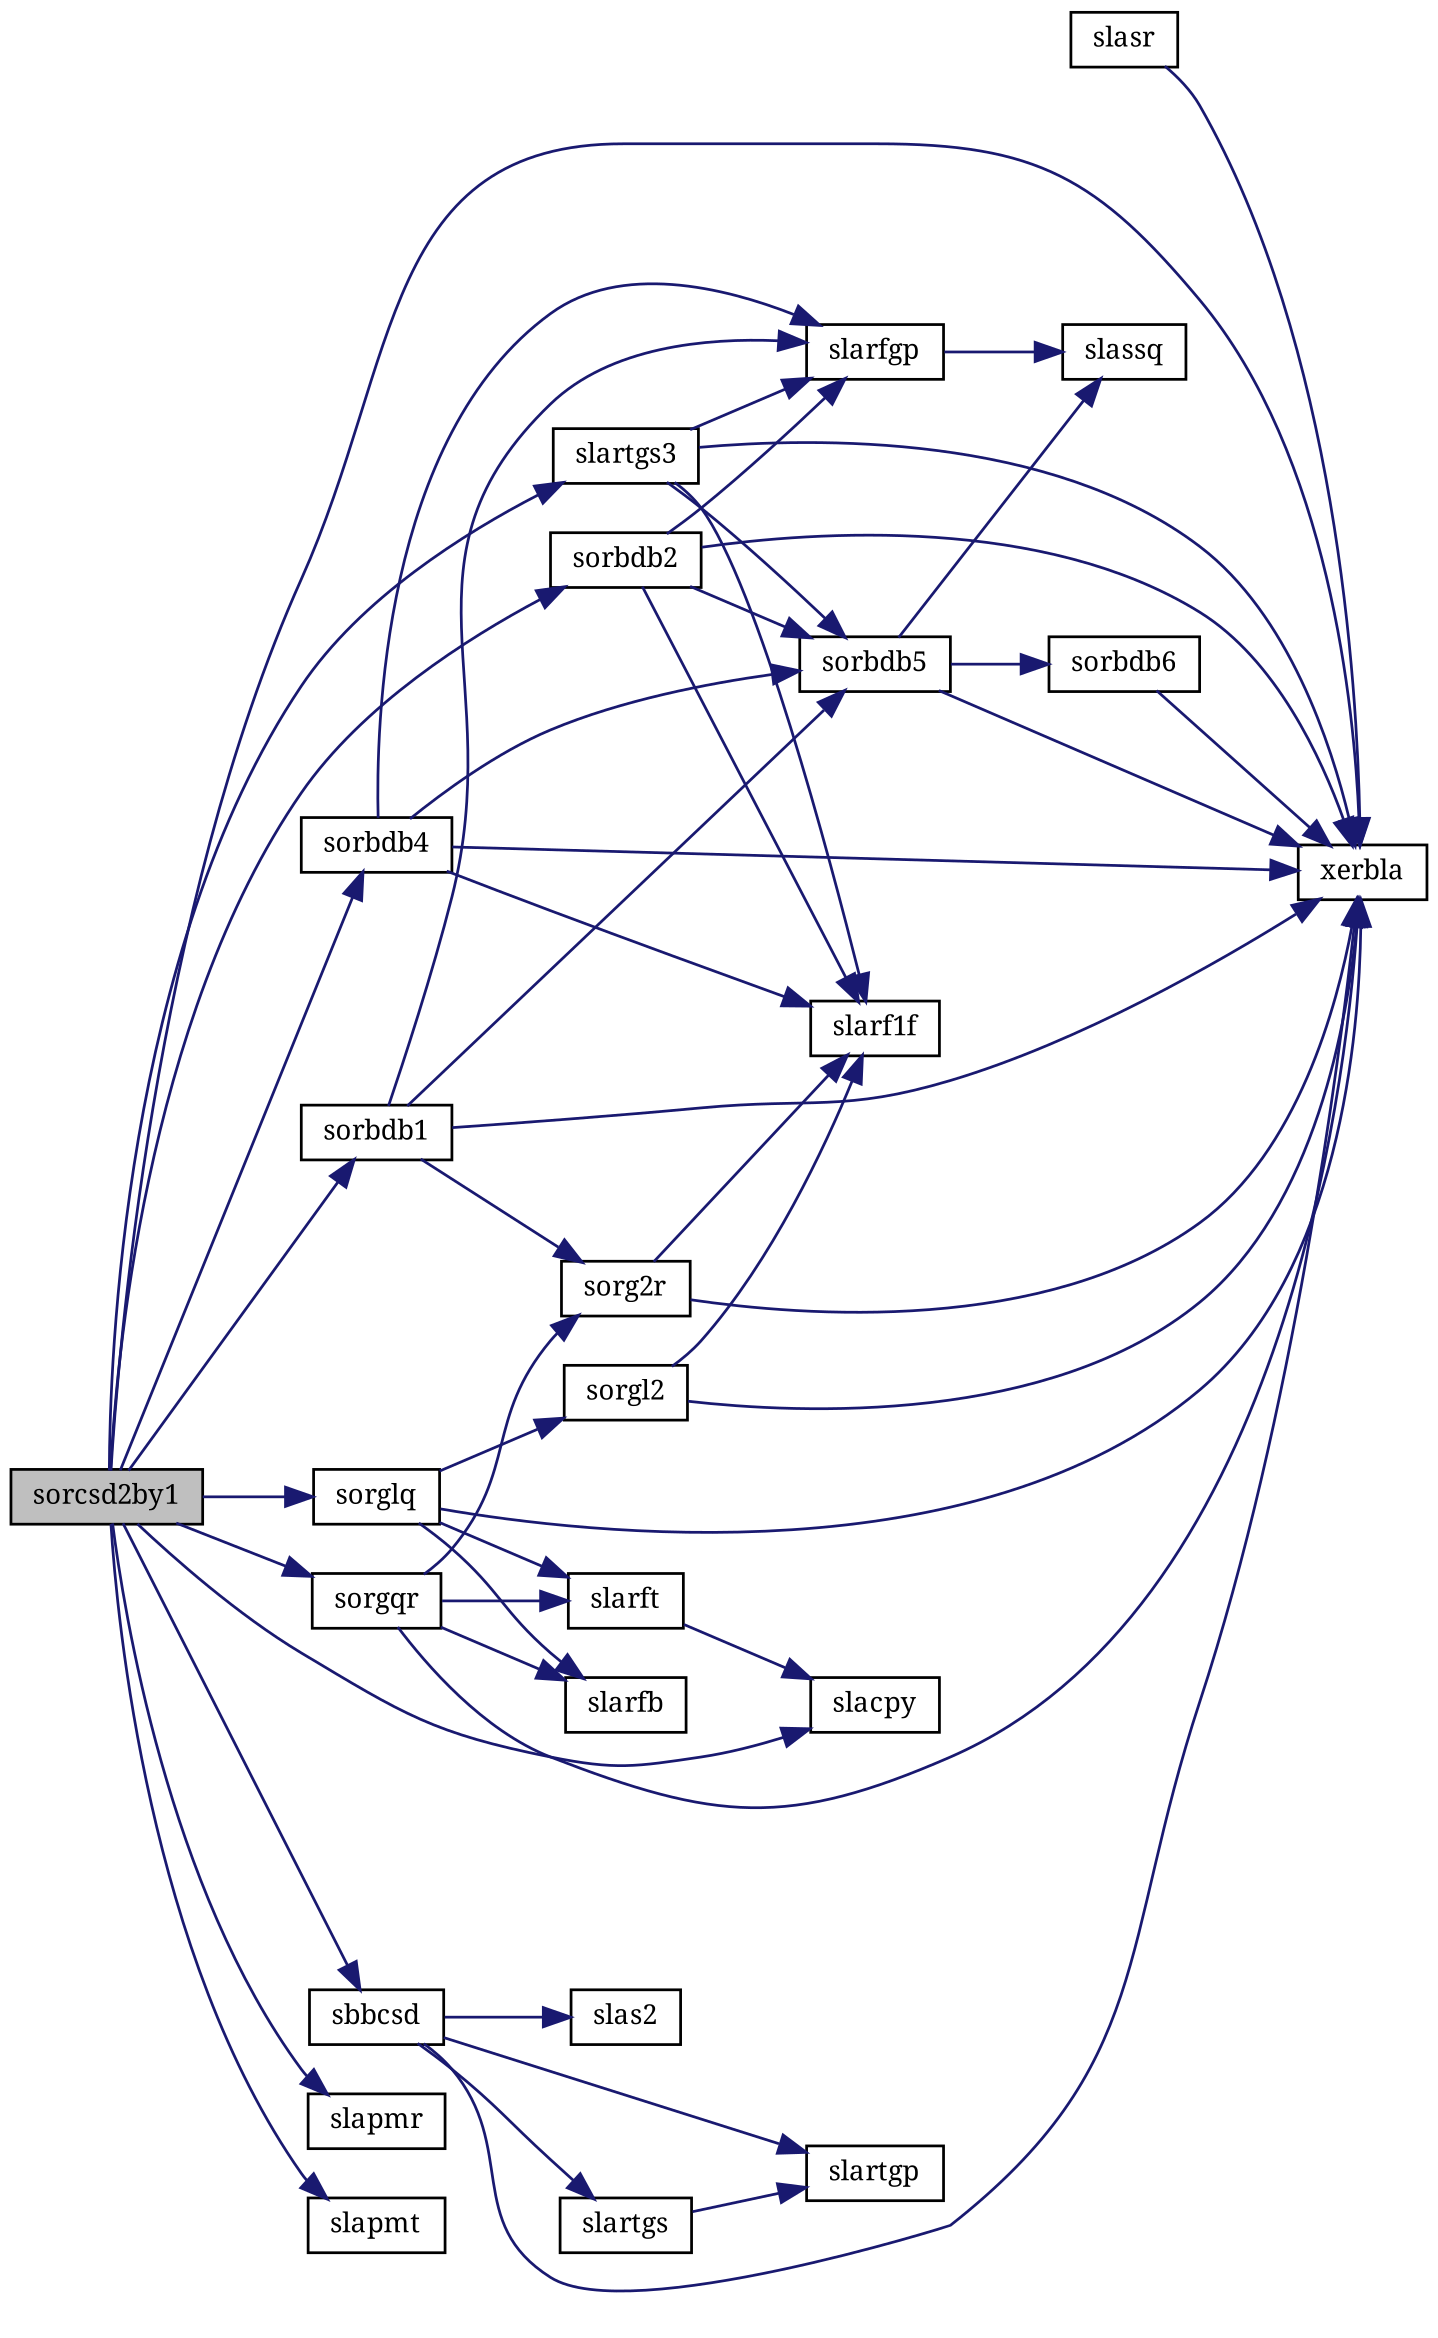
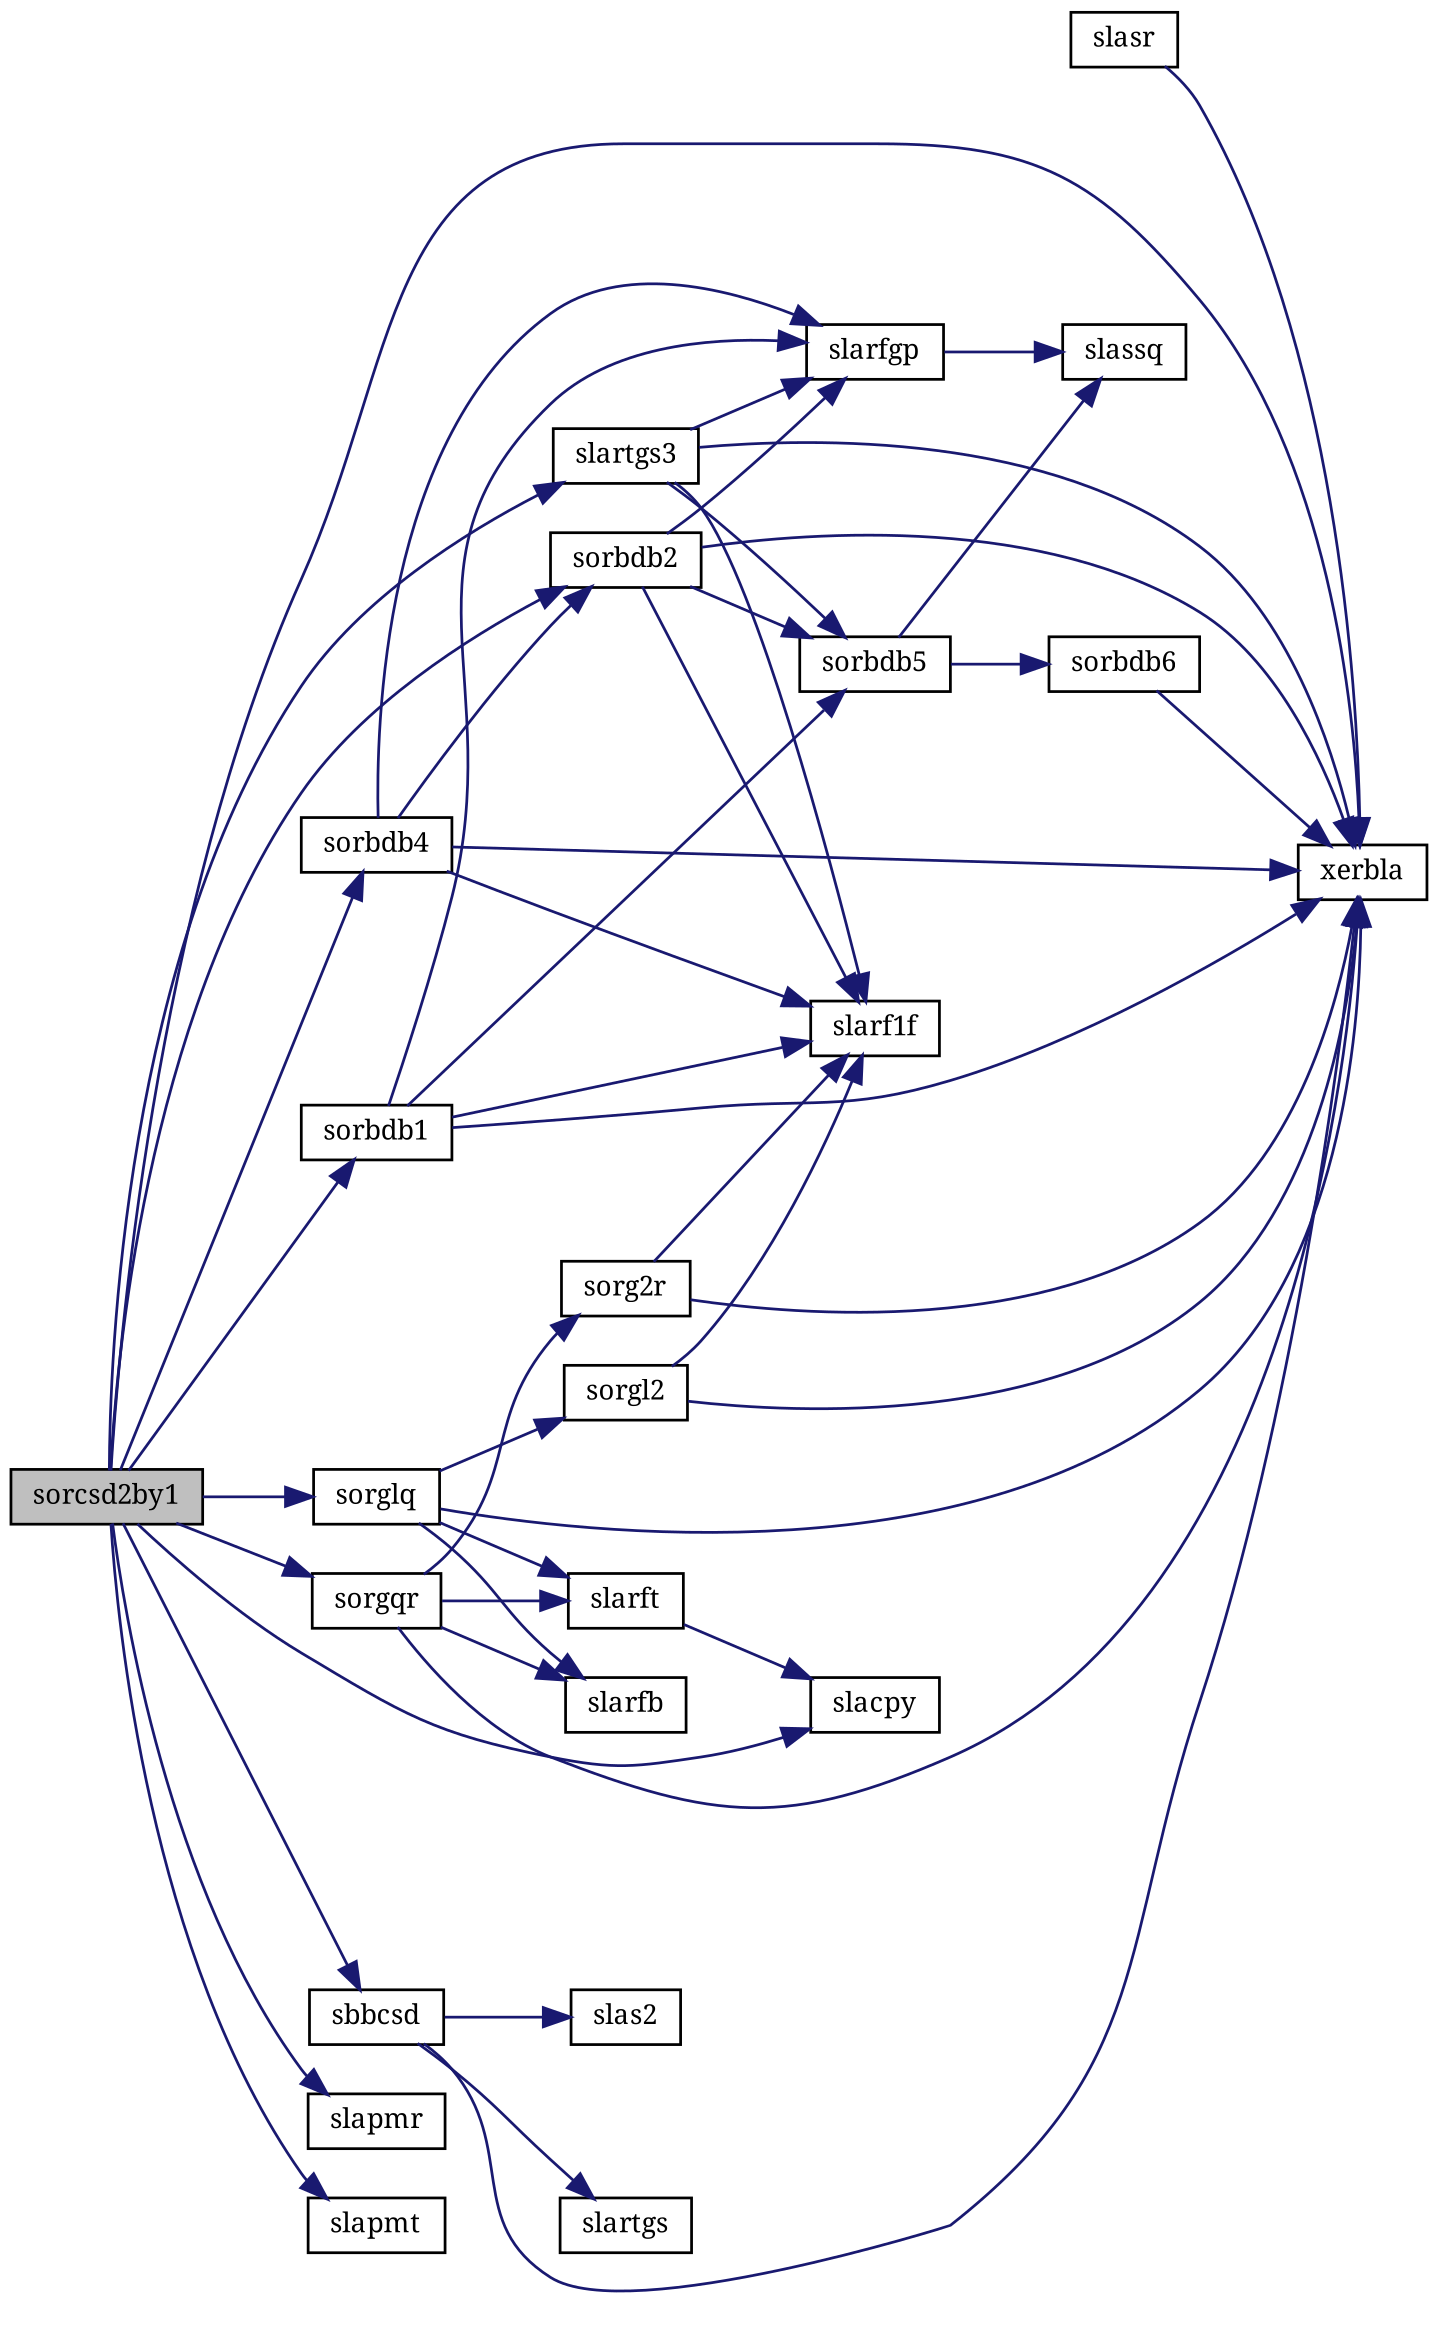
edge "sorbdb4" -> "sorbdb5": now "sorbdb4" -> "sorbdb2"
edge "sorbdb5" -> "xerbla": removed
edge "sorbdb1" -> "sorg2r": now "sorbdb1" -> "slarf1f"
node "slartgp": removed
